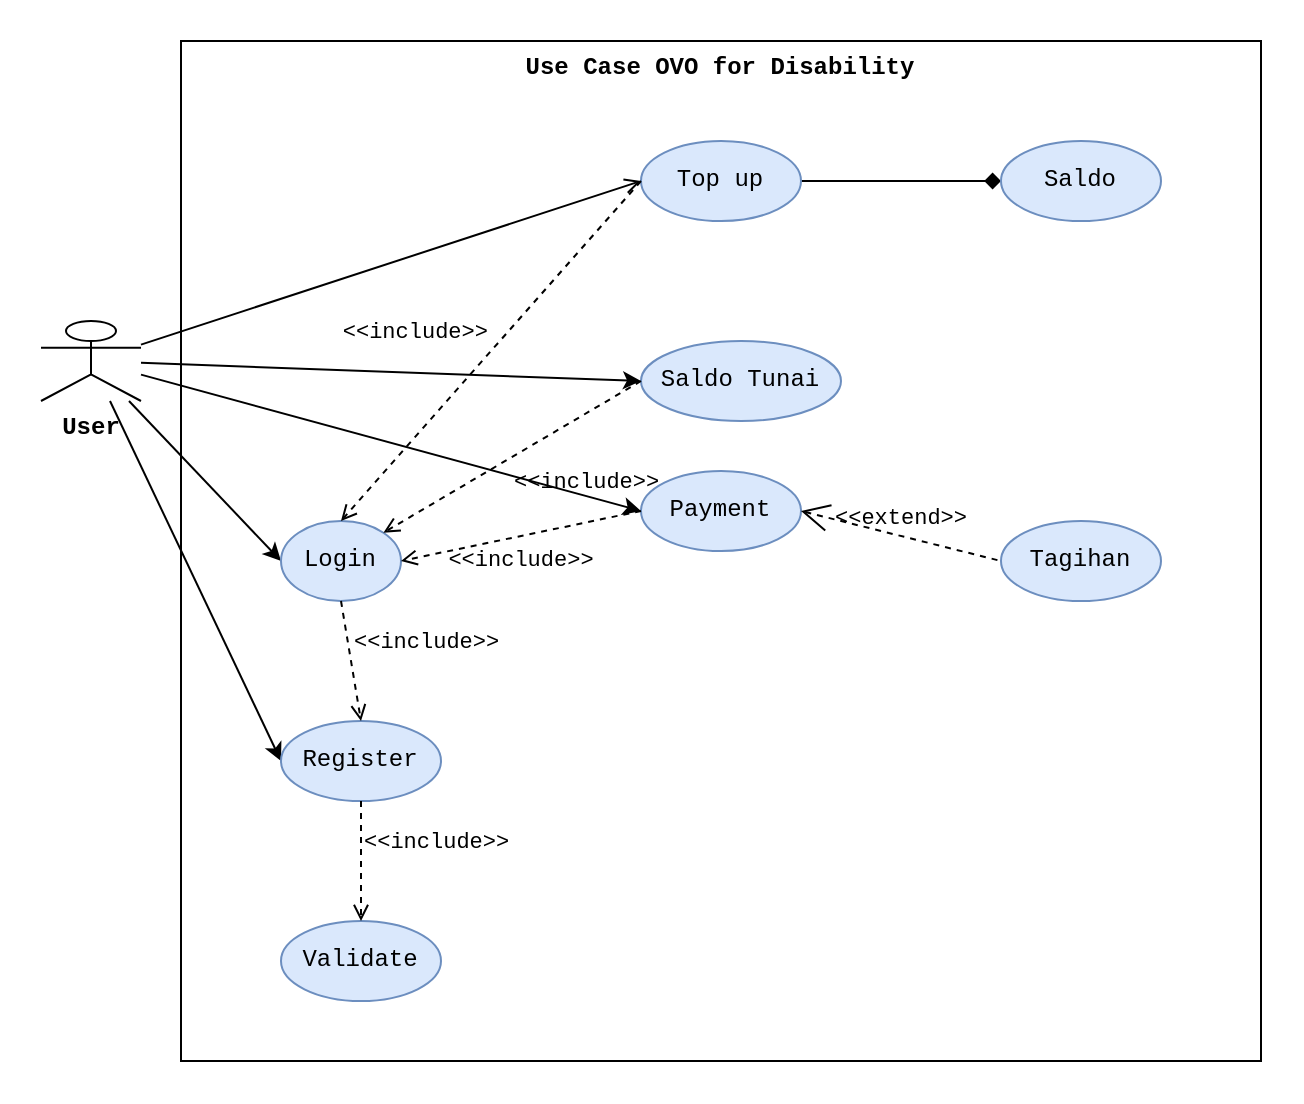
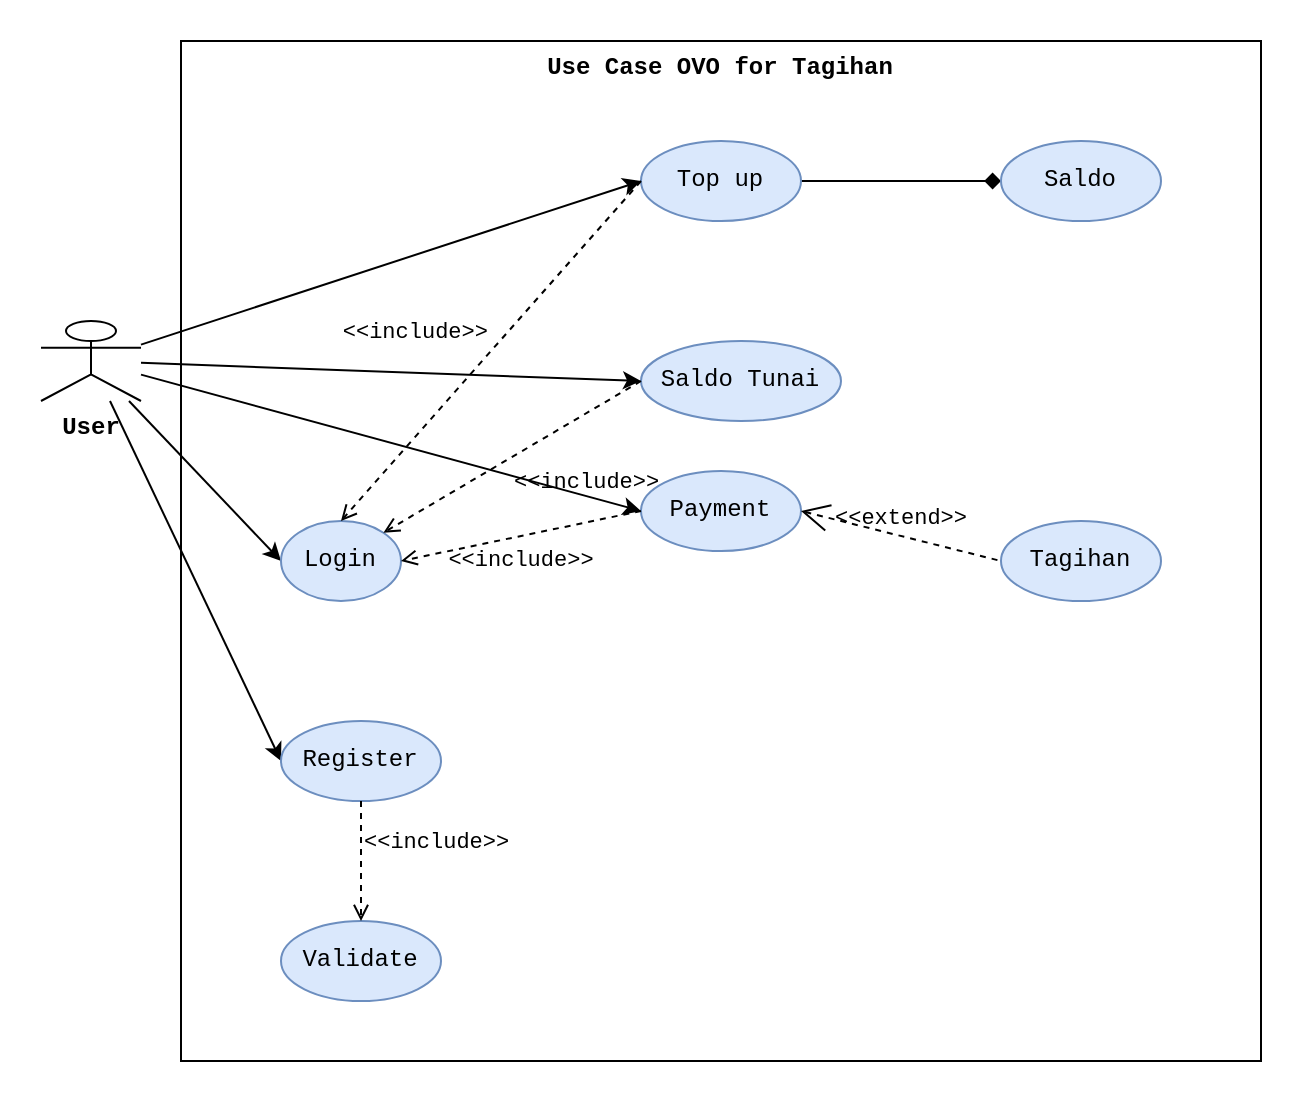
node "Use Case OVO for Disability": label "Use Case OVO for Disability" -> "Use Case OVO for Tagihan"
edge "User" -> "Top up": arrowhead open -> classic
edge "Login" -> "Register": removed, label "<<include>>"
